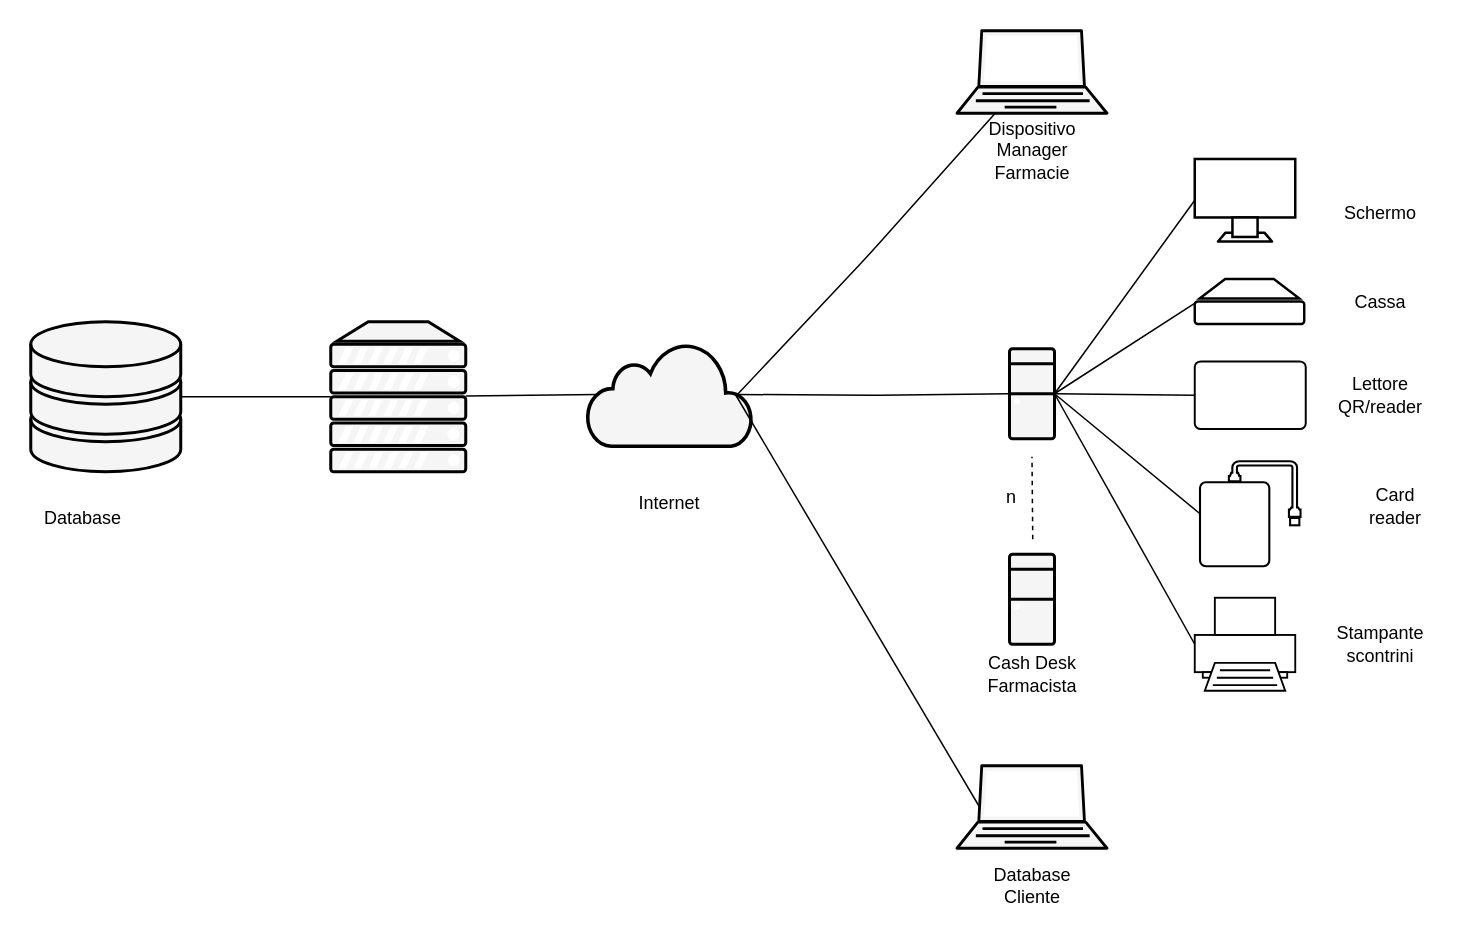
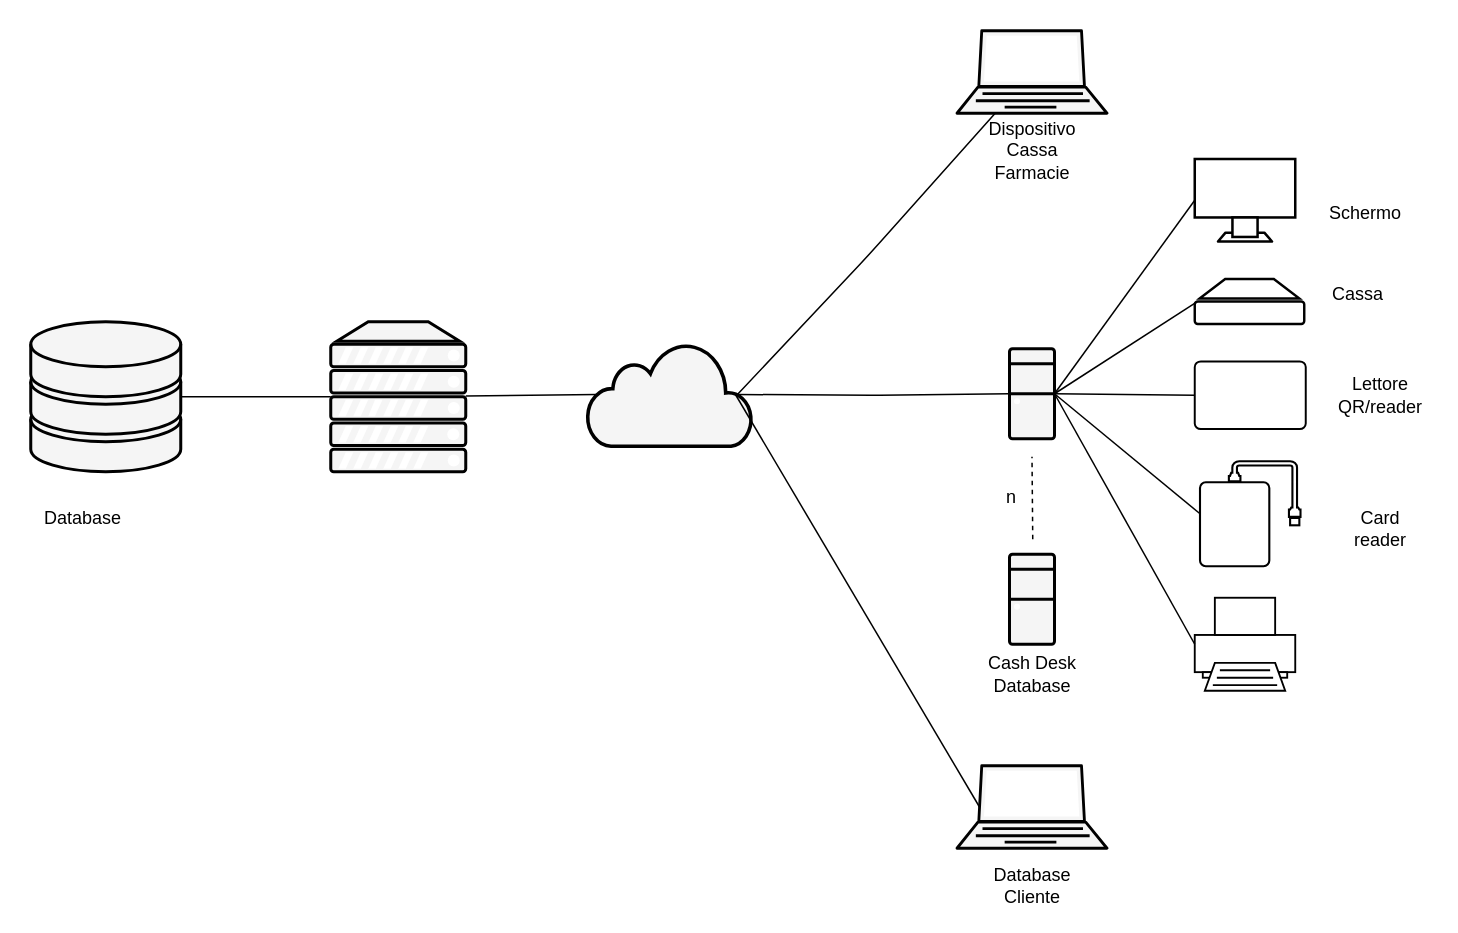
node "Dispositivo Manager Farmacie": label "Dispositivo Manager Farmacie" -> "Dispositivo Cassa Farmacie"
node "Schermo": moved (1381, 214) -> (1366, 214)
node "Cassa": moved (1381, 302) -> (1358, 294)
node "Internet": removed
node "Card reader": moved (1396, 506) -> (1381, 529)
node "Stampante scontrini": removed
node "Cash Desk Farmacista": label "Cash Desk Farmacista" -> "Cash Desk Database"
